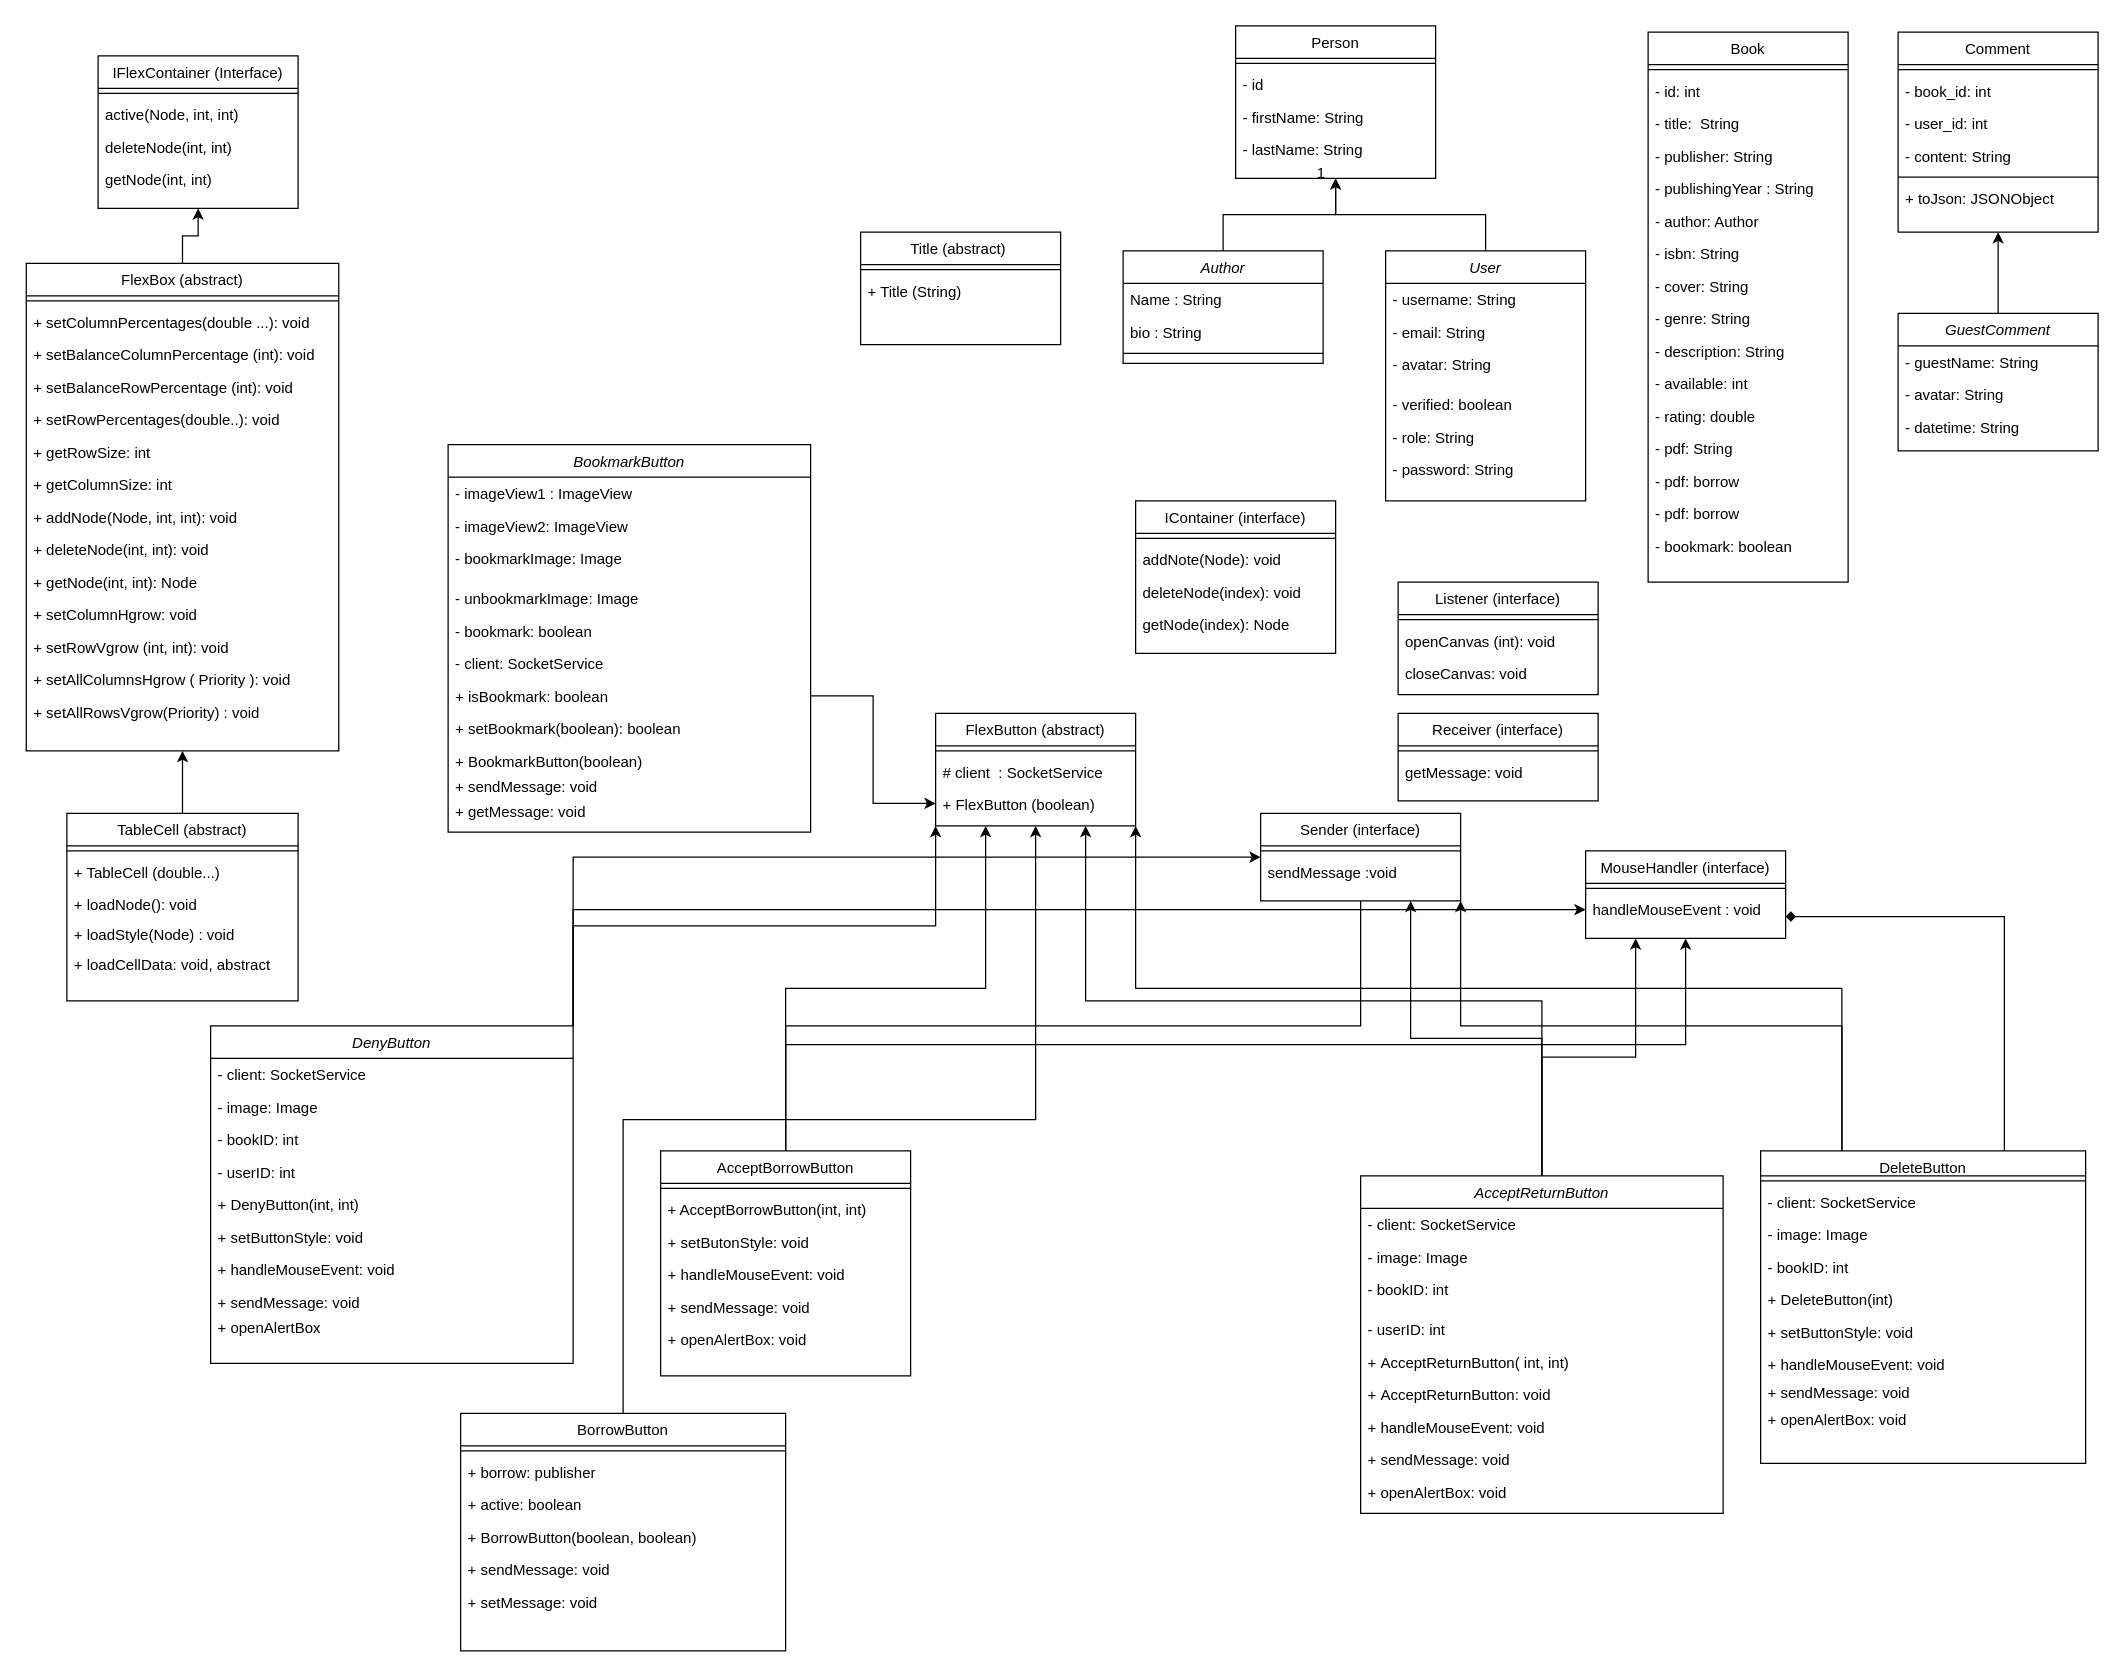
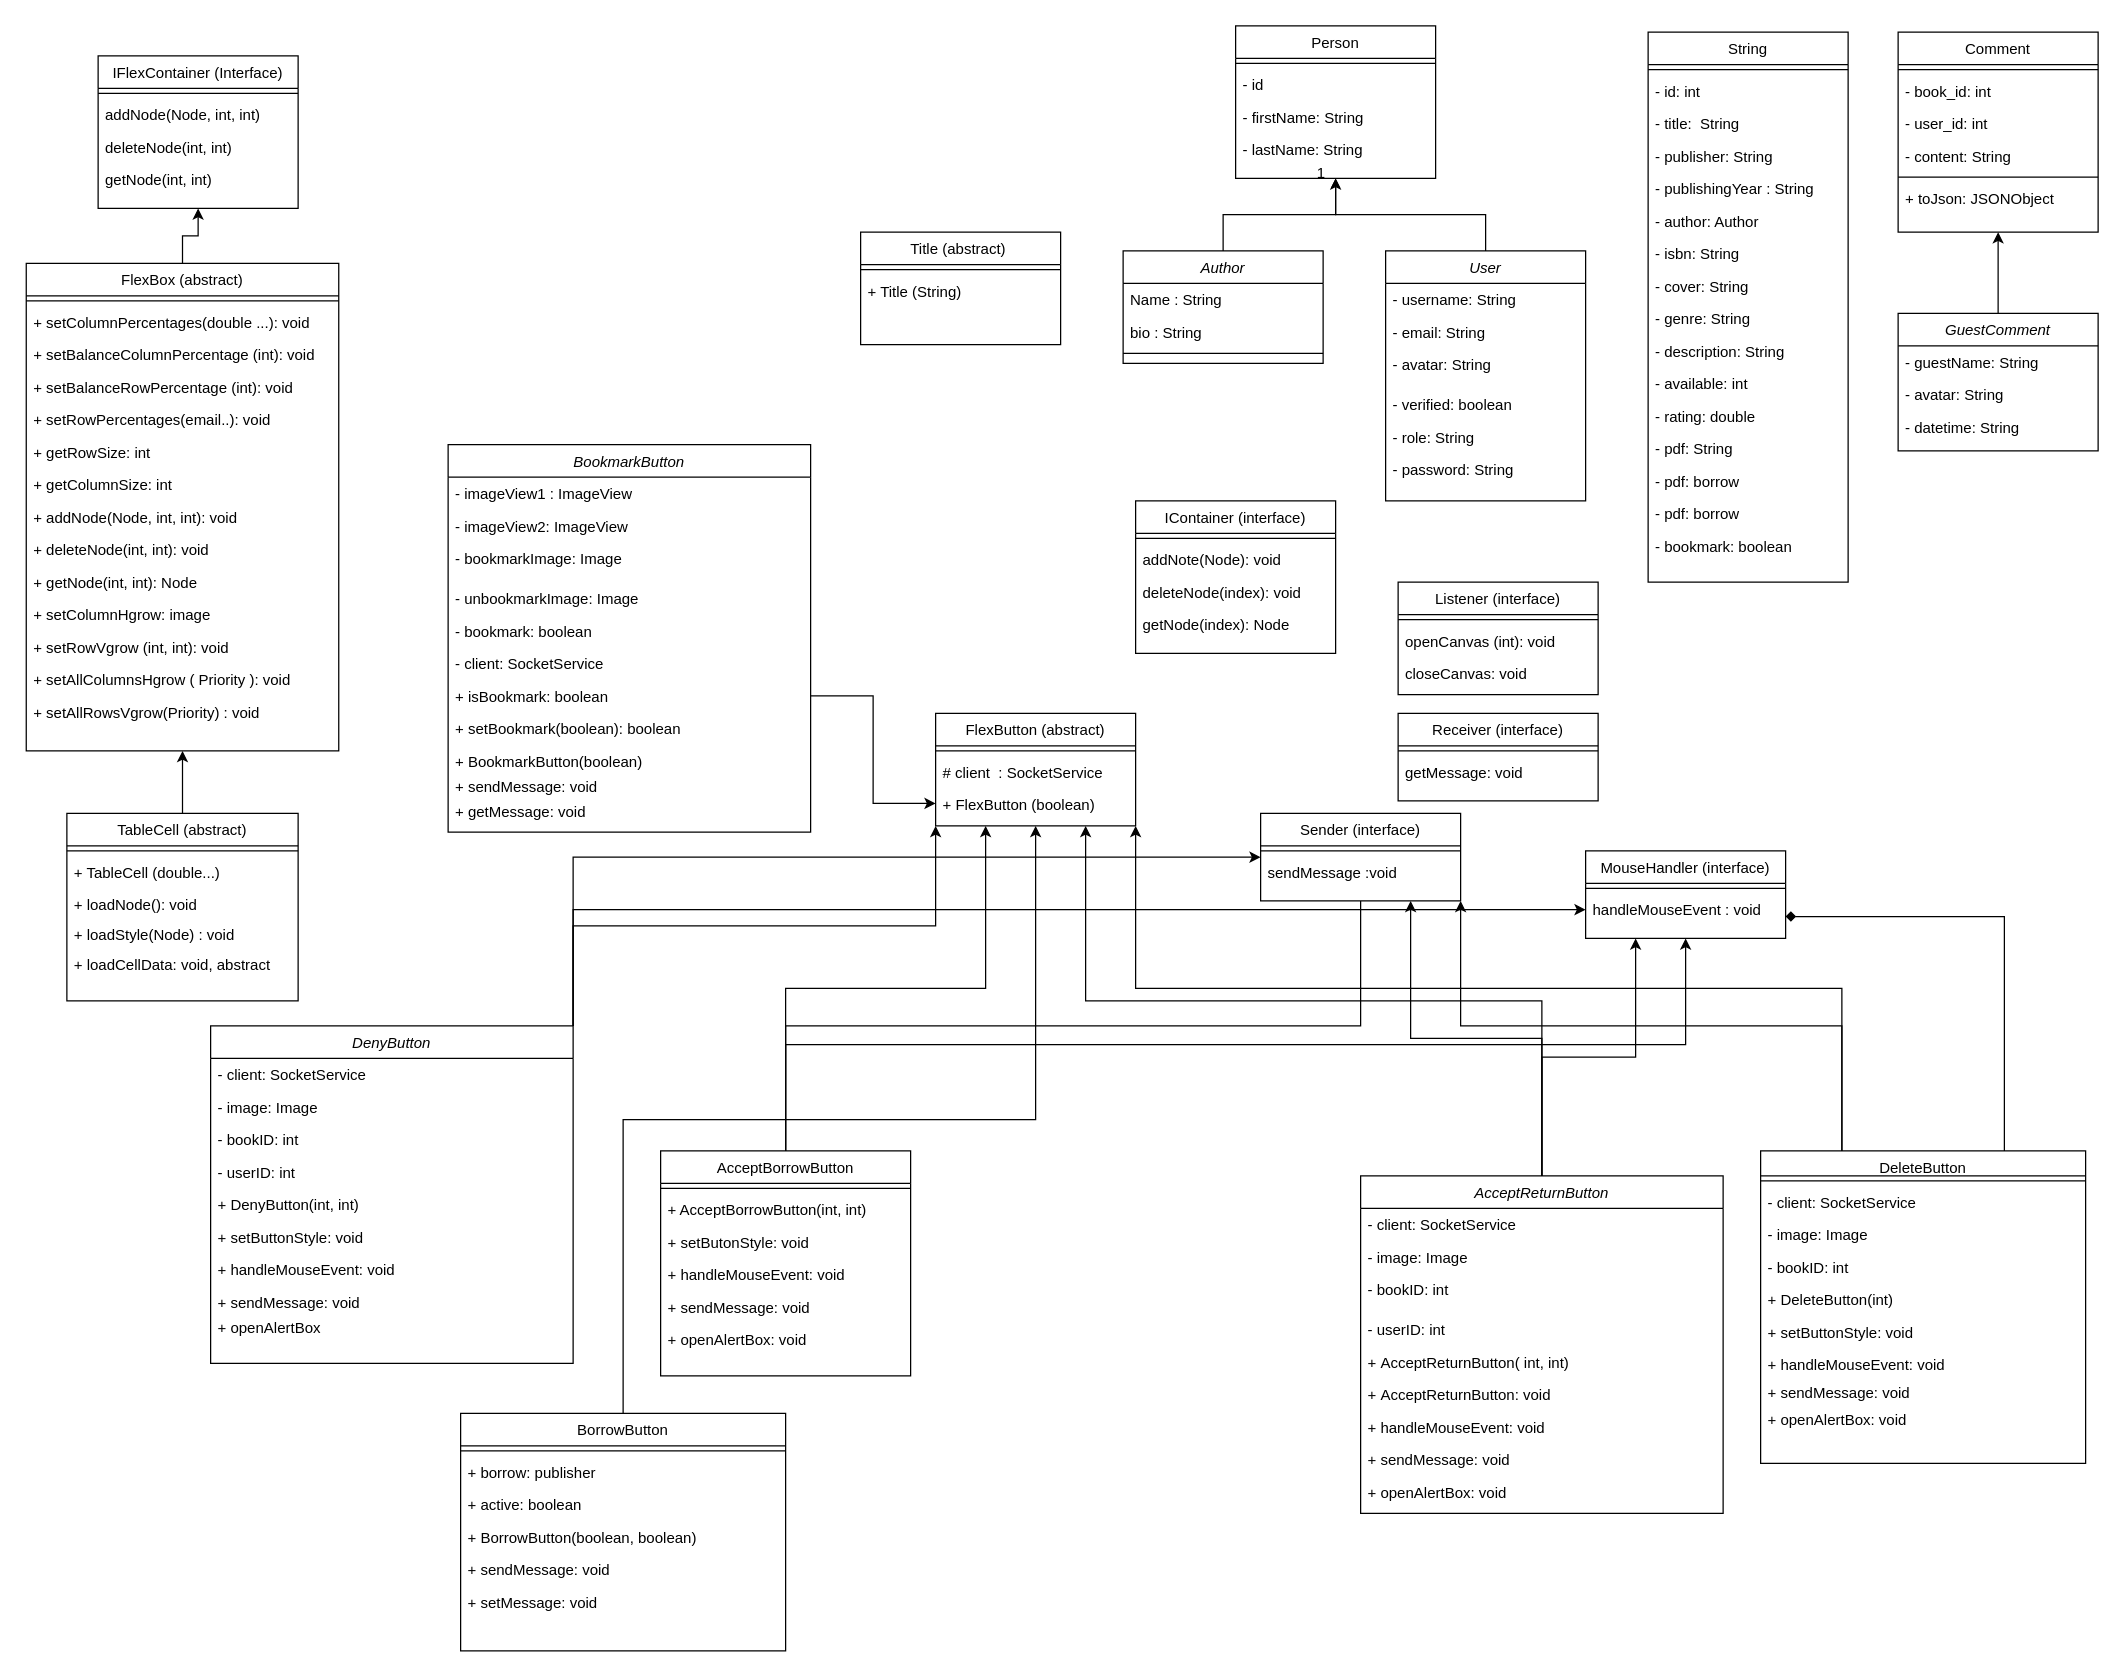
node "Book": label "Book" -> "String"
node "active(Node, int, int)": label "active(Node, int, int)" -> "addNode(Node, int, int)"
node "+ setRowPercentages(double..): void": label "+ setRowPercentages(double..): void" -> "+ setRowPercentages(email..): void"
node "+ setColumnHgrow: void": label "+ setColumnHgrow: void" -> "+ setColumnHgrow: image"
